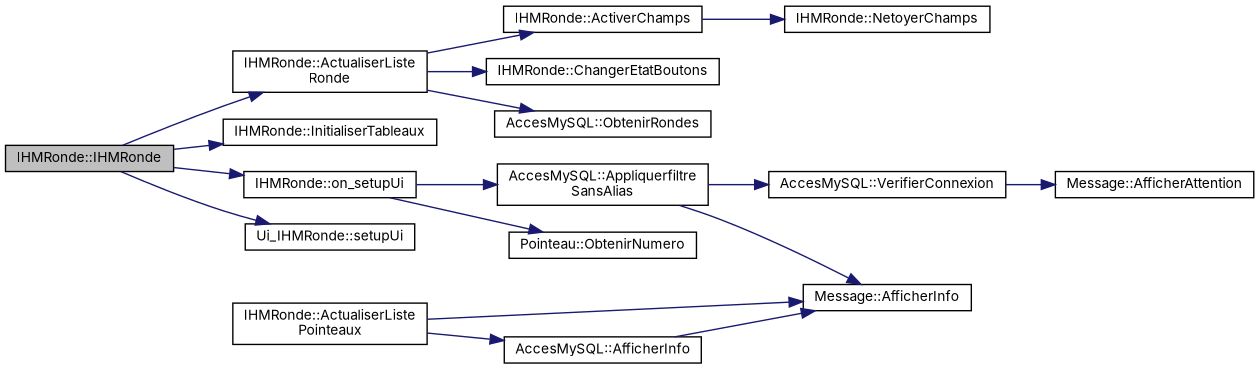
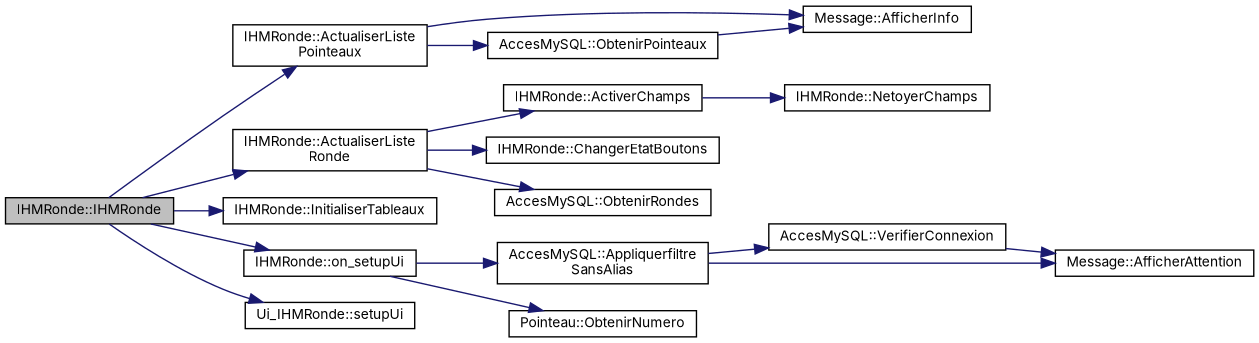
edge "IHMRonde::IHMRonde" -> "IHMRonde::ActualiserListe Pointeaux": added
edge "AccesMySQL::Appliquerfiltre SansAlias" -> "Message::AfficherInfo": now "AccesMySQL::Appliquerfiltre SansAlias" -> "Message::AfficherAttention"
node "AccesMySQL::AfficherInfo": label "AccesMySQL::AfficherInfo" -> "AccesMySQL::ObtenirPointeaux"
